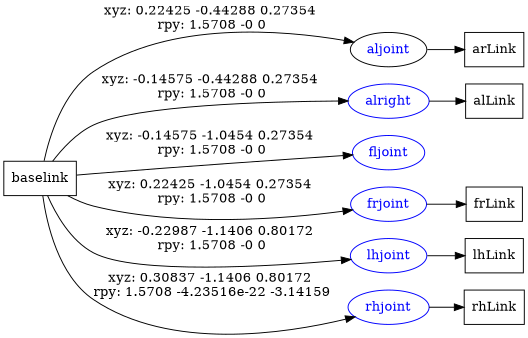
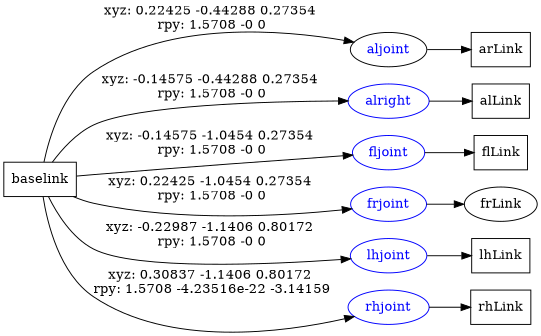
node "flLink": added
node "frLink": shape box -> ellipse
